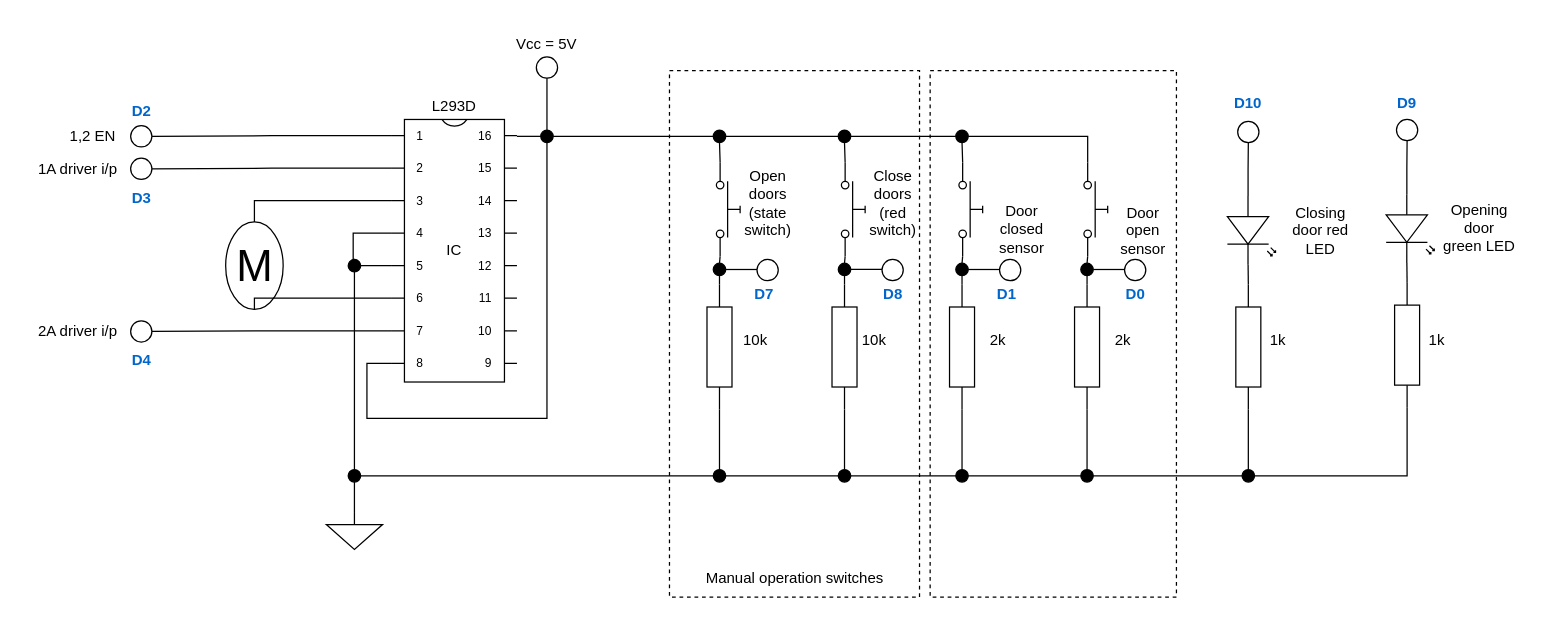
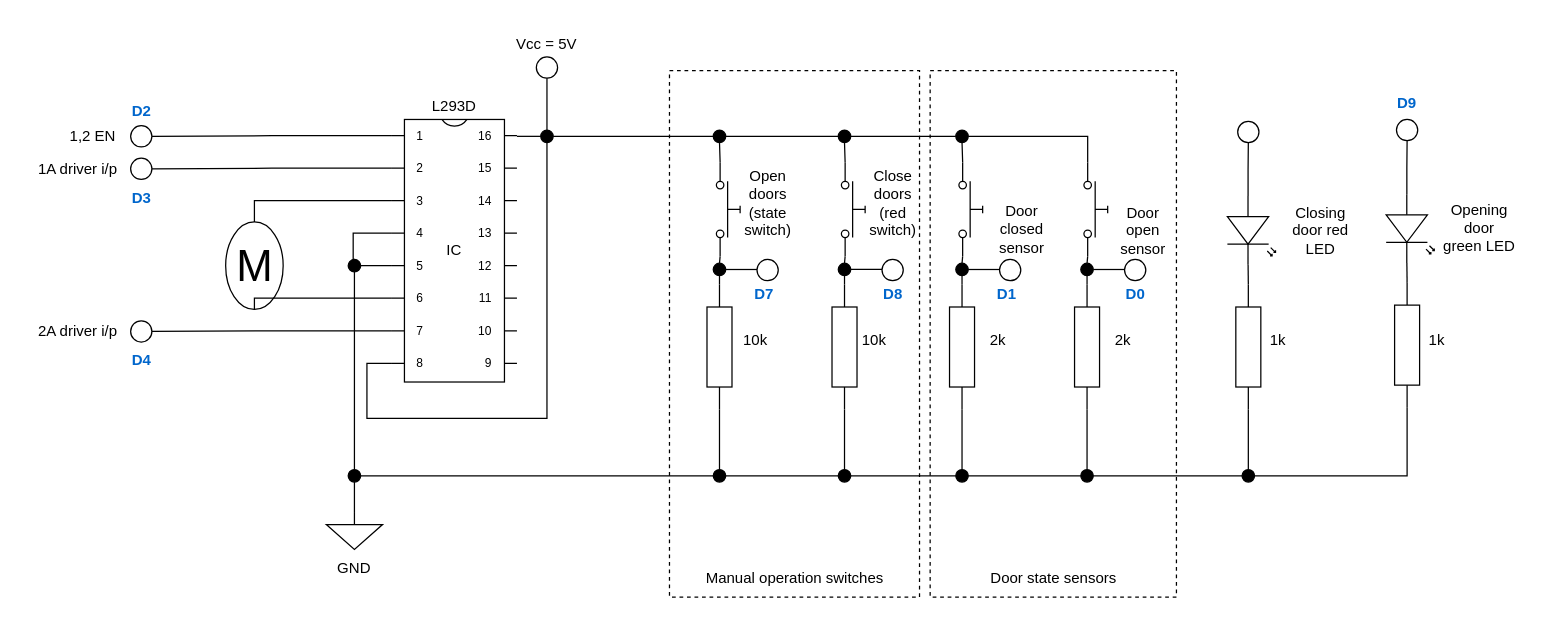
node "D10": removed
node "GND": added
node "Door state sensors": added
